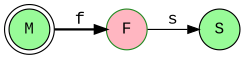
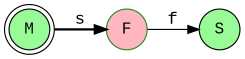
edge "M" -> "F": label "f" -> "s"
edge "F" -> "S": label "s" -> "f"
